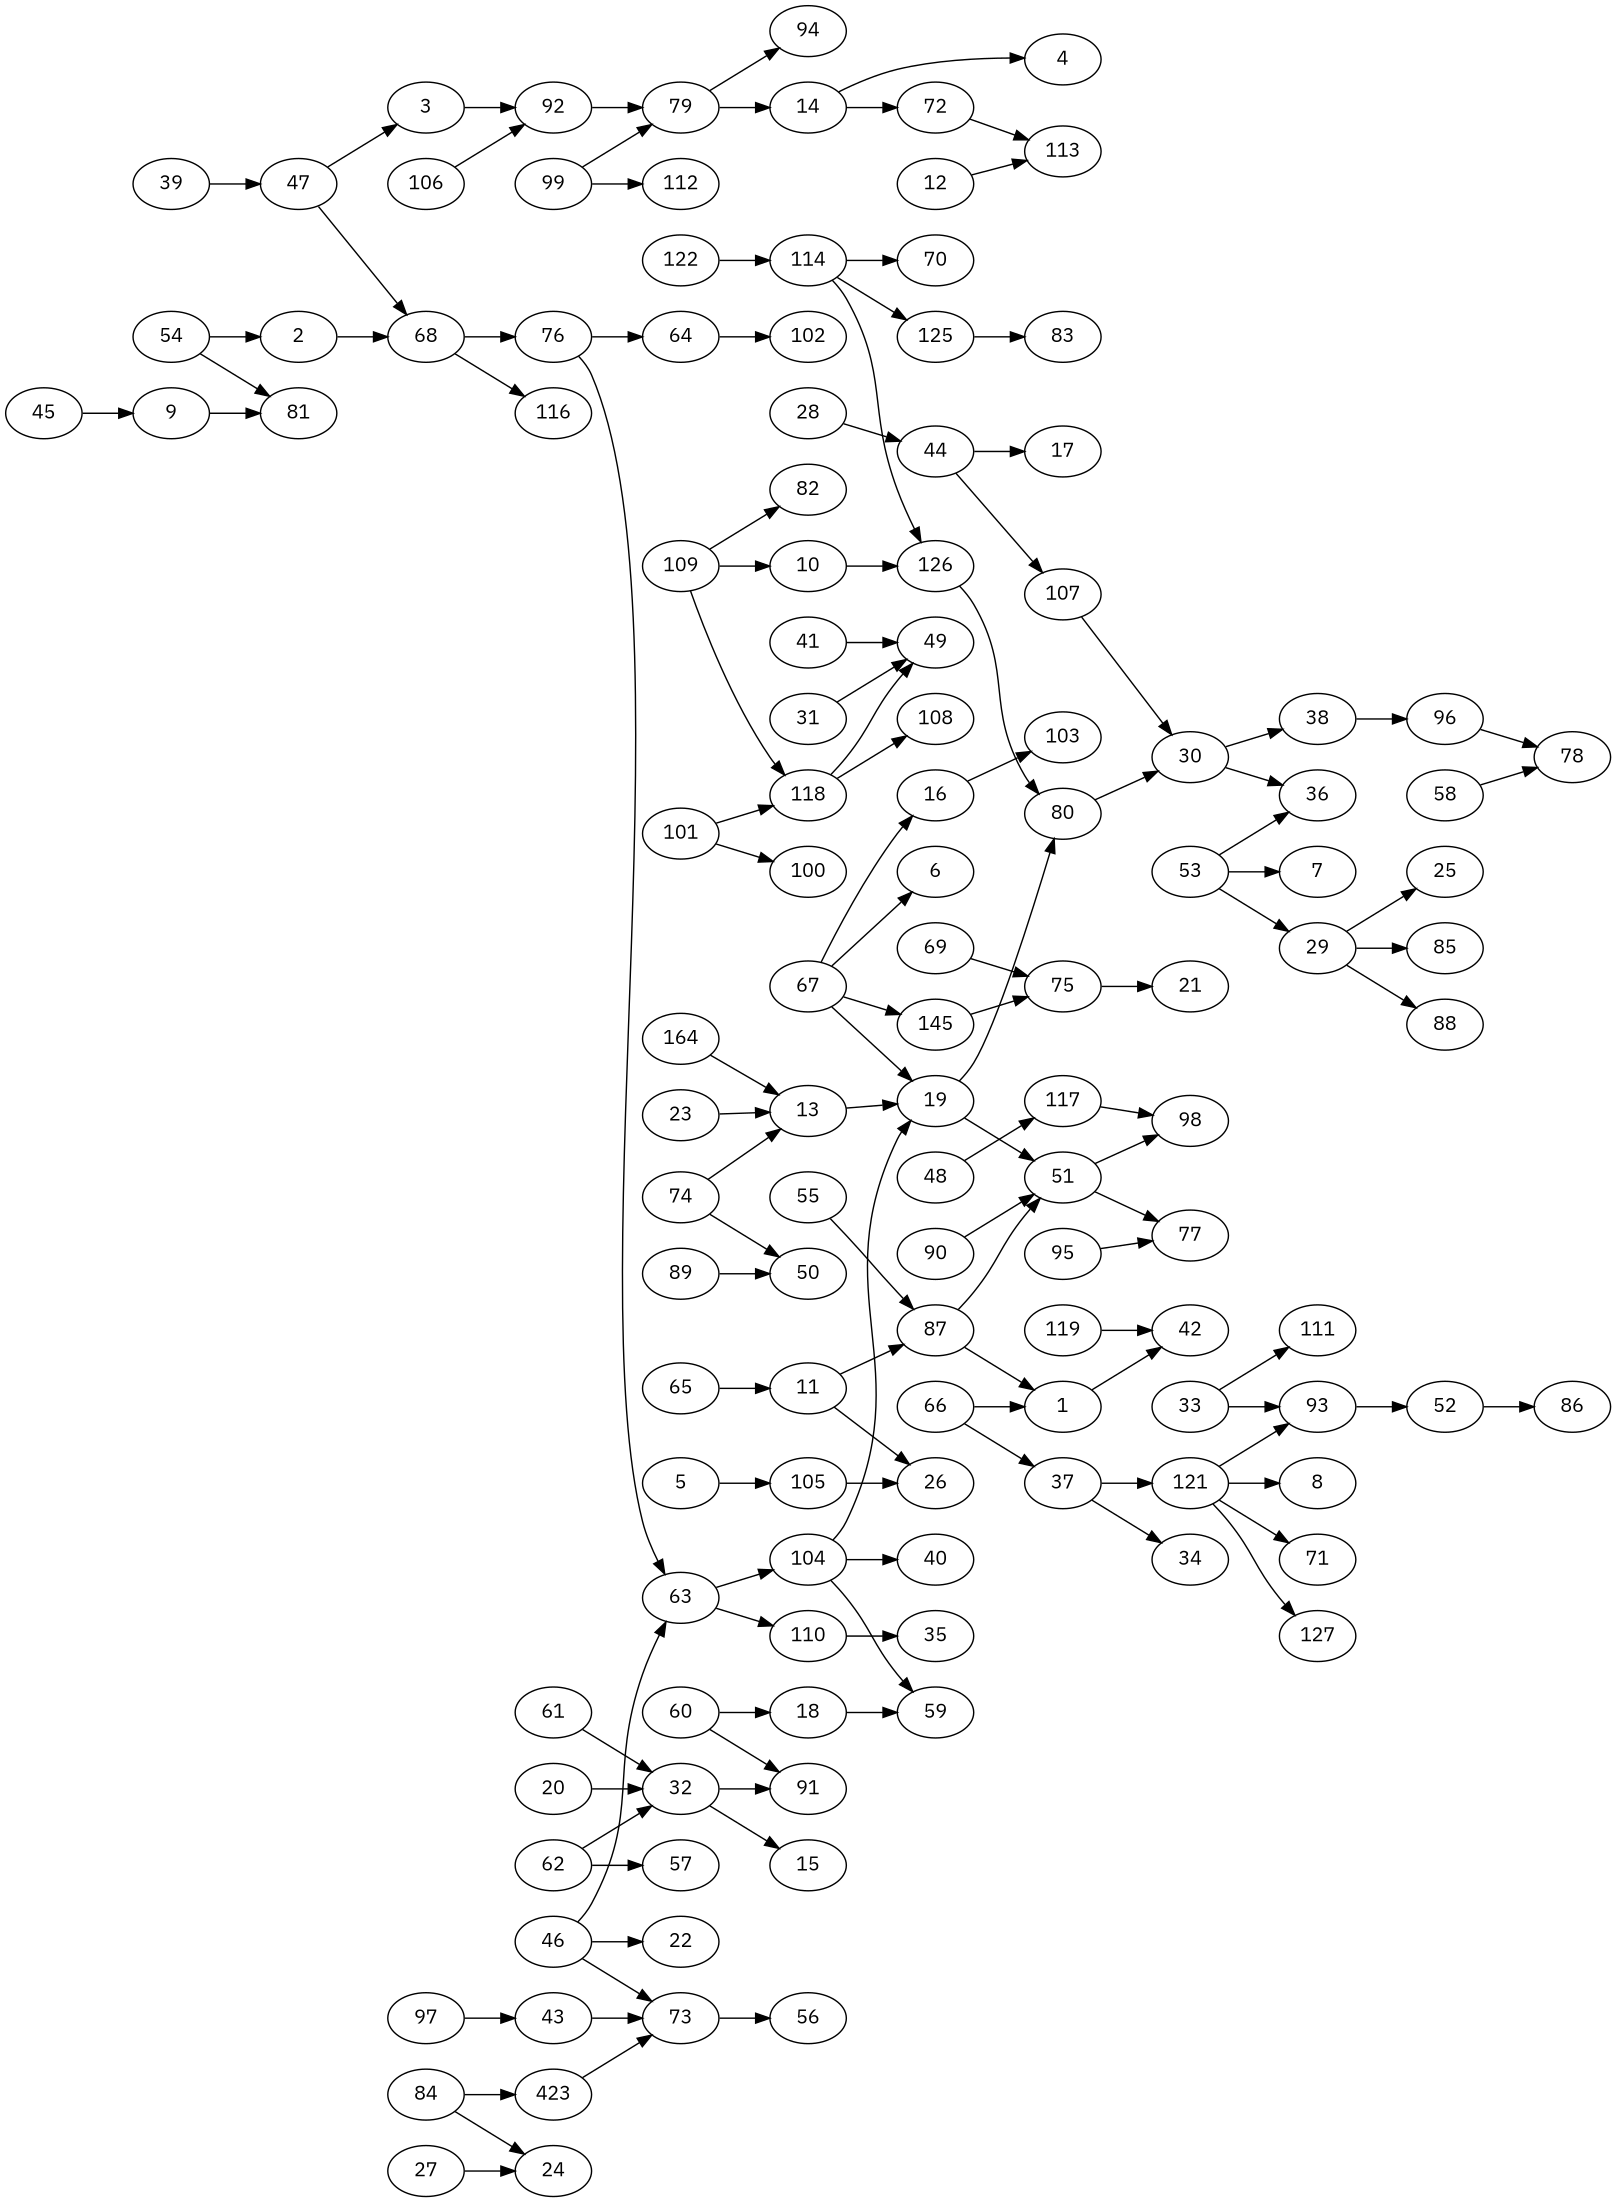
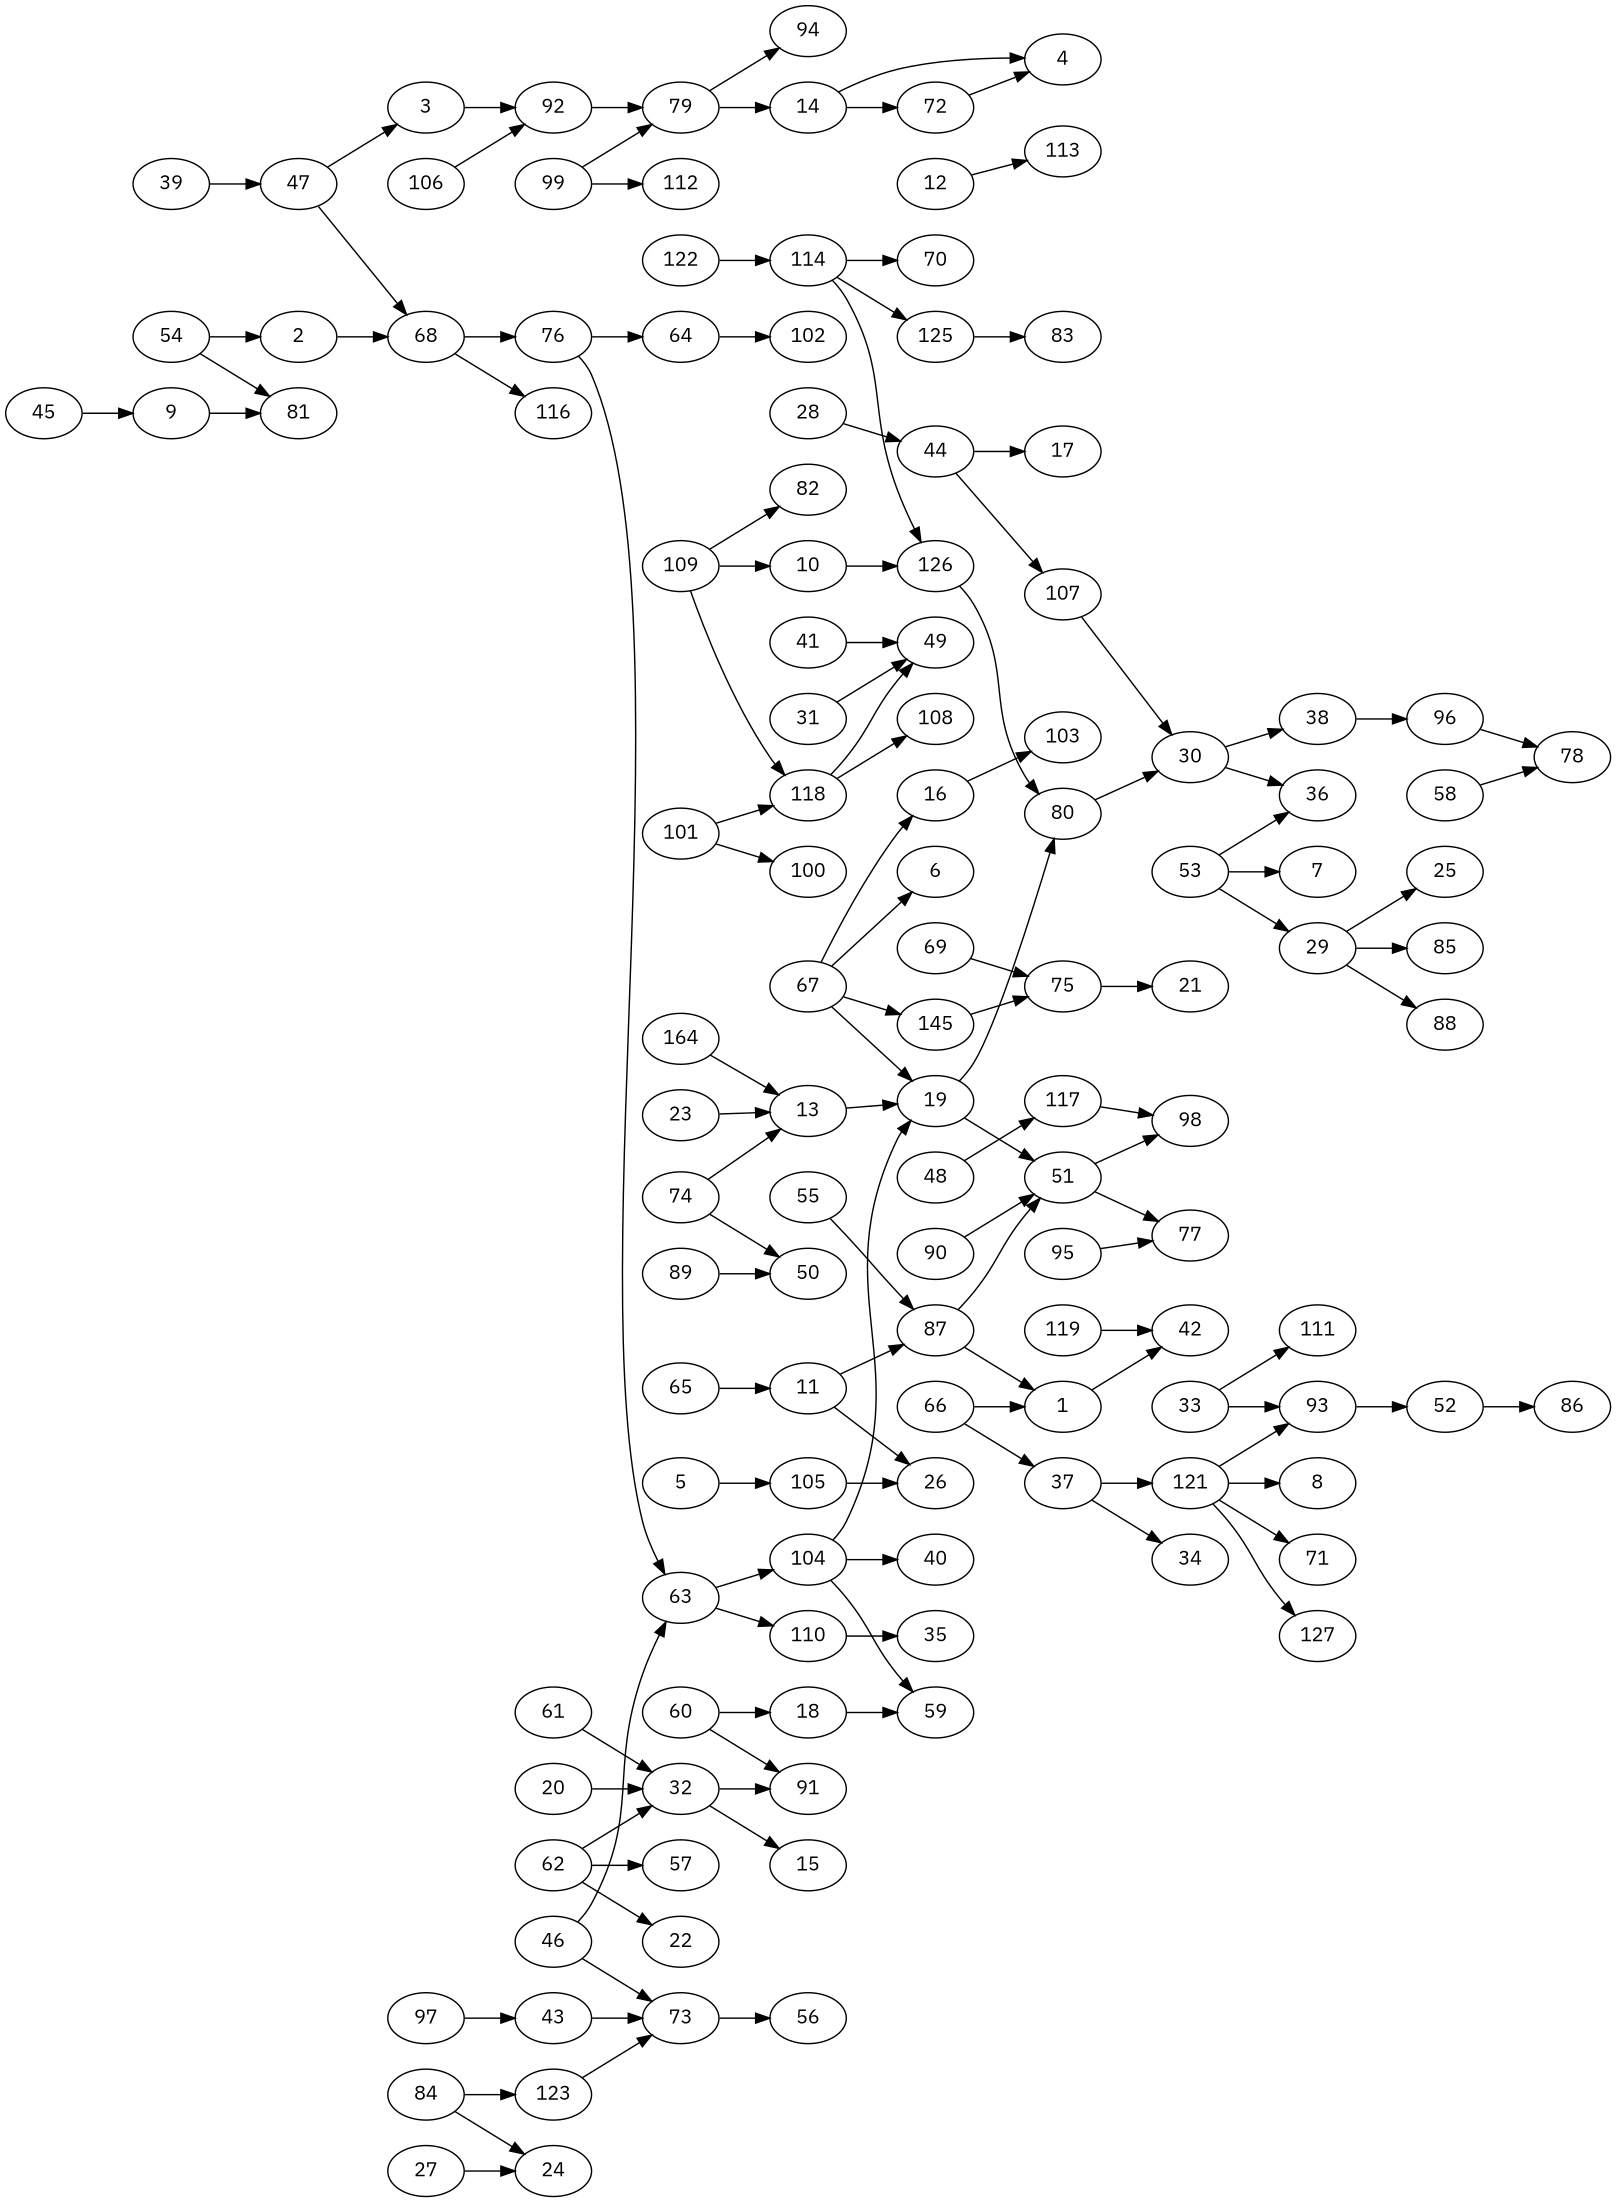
edge "72" -> "113": now "72" -> "4"
edge "46" -> "22": now "62" -> "22"
node "423": label "423" -> "123"
